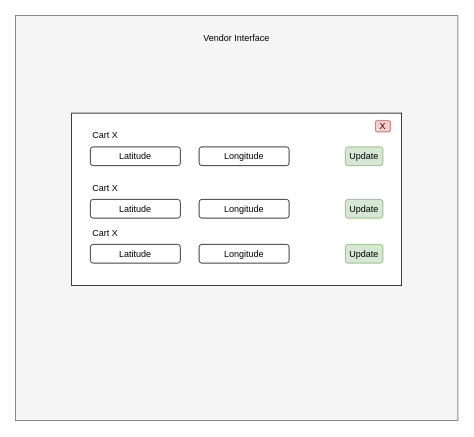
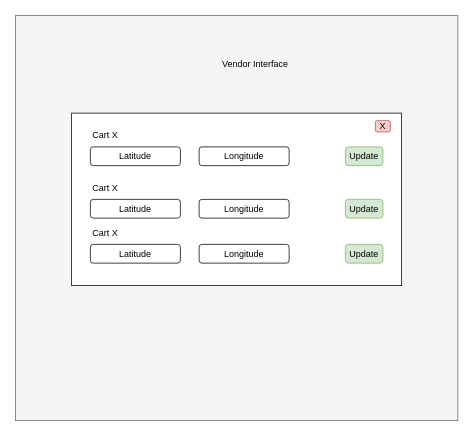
node "Vendor Interface": moved (237, 38) -> (255, 64)
